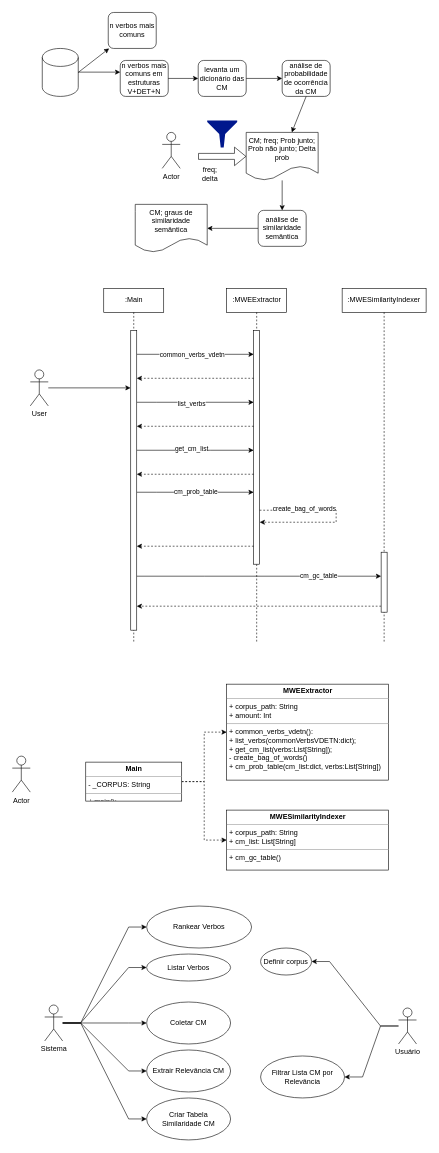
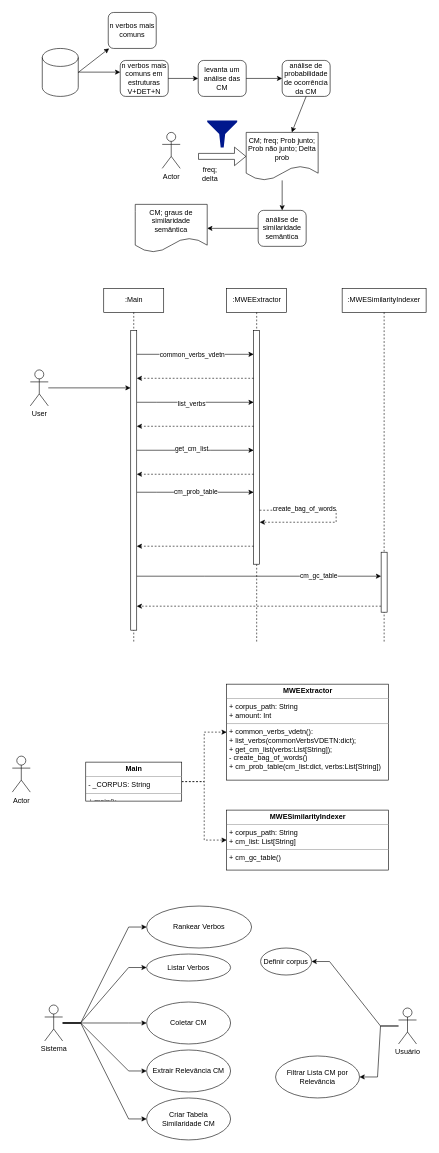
node "levanta um dicionário das CM": label "levanta um dicionário das CM" -> "levanta um análise das CM"
node "Filtrar Lista CM por Relevância": moved (303, 1077) -> (318, 1077)
